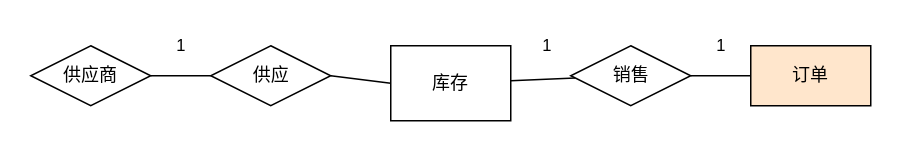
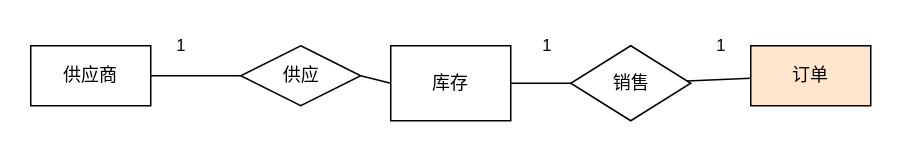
node "供应商": shape diamond -> rectangle
node "供应": moved (271, 76) -> (301, 76)
node "销售": size 120x60 -> 120x75
